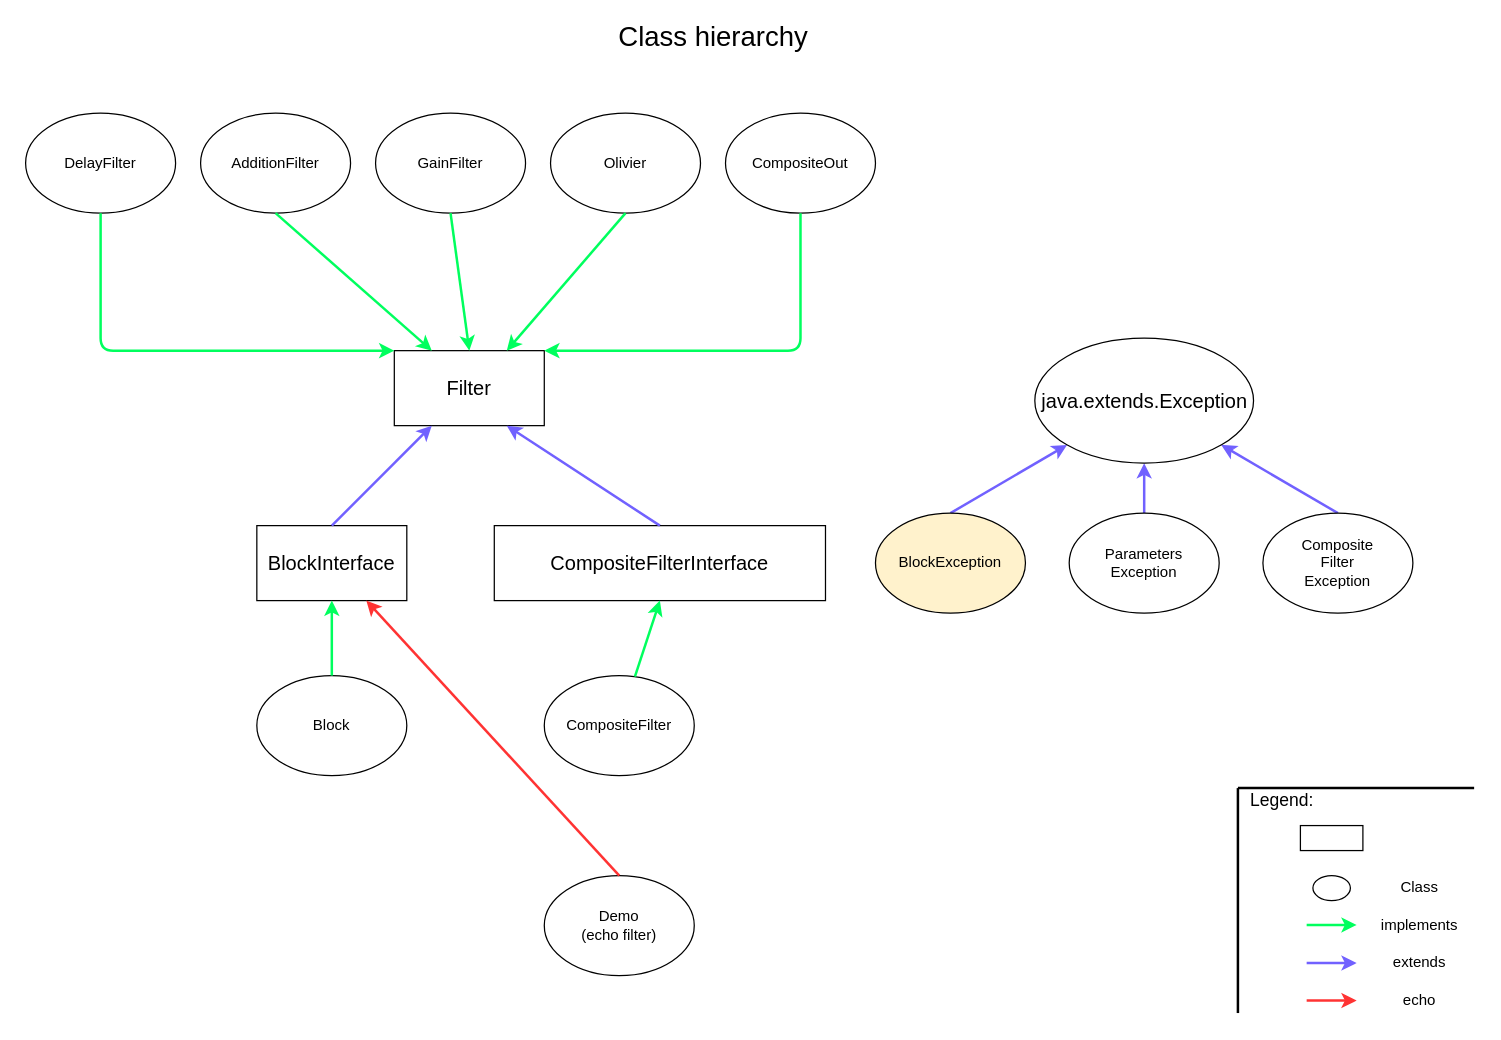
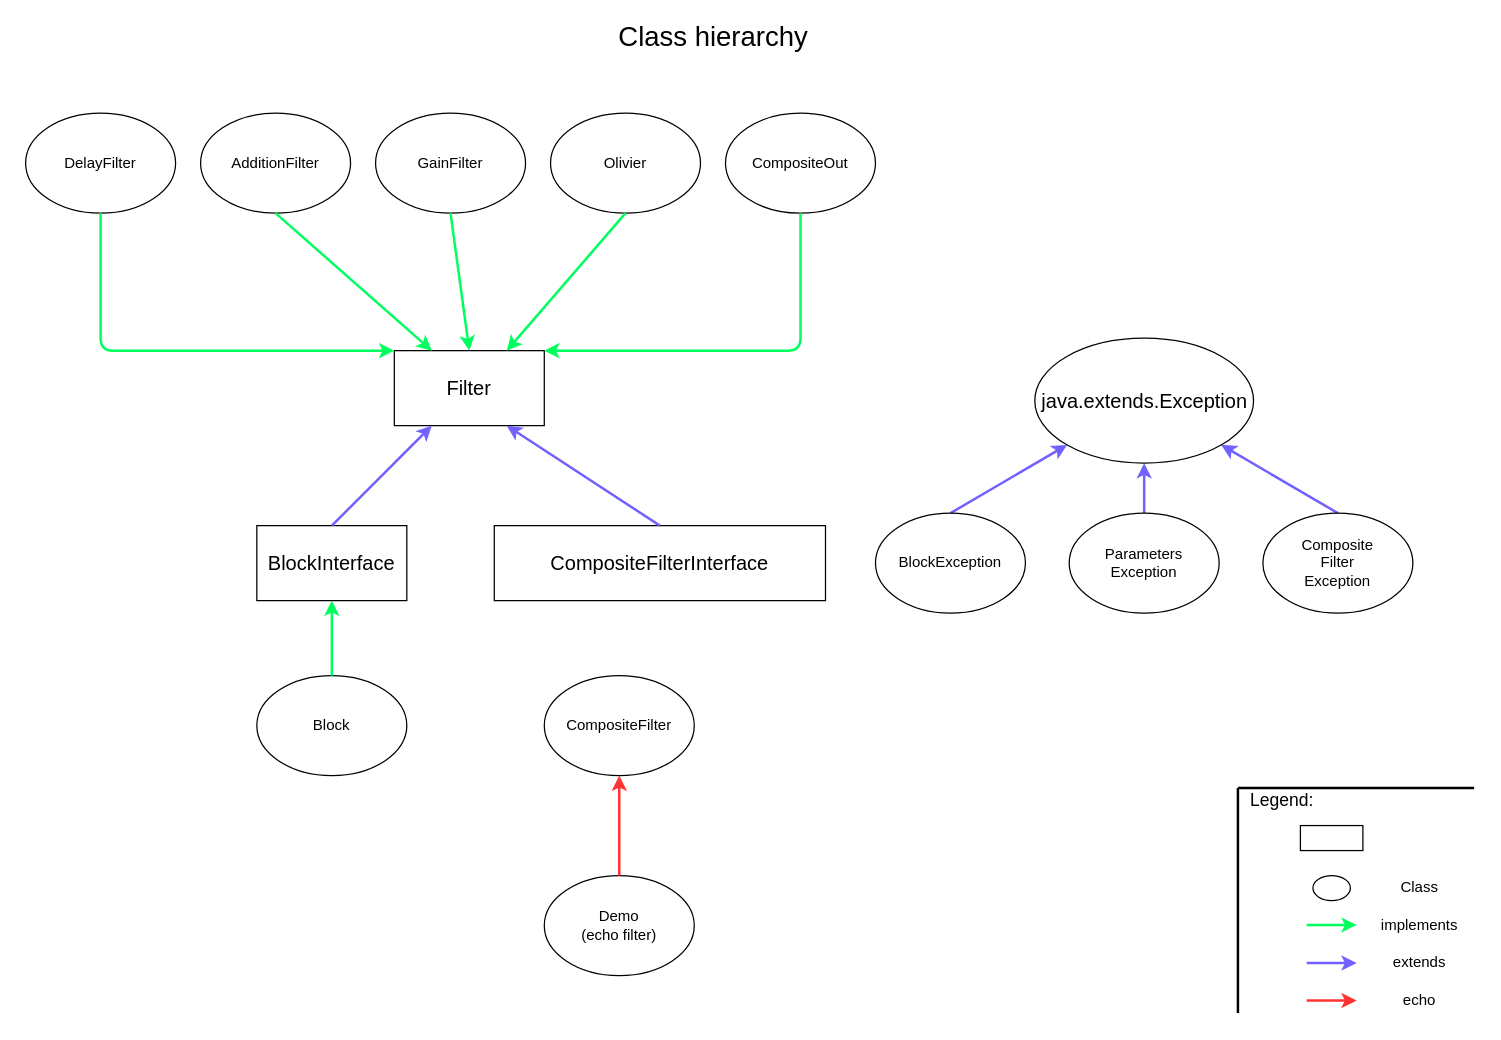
node "BlockException": fillcolor #fff2cc -> #ffffff
edge "CompositeFilter" -> "CompositeFilterInterface": removed
edge "Demo (echo filter)" -> "BlockInterface": now "Demo (echo filter)" -> "CompositeFilter"
